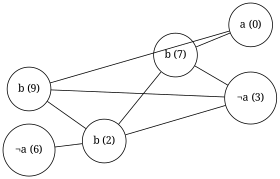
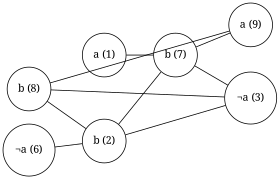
node "a (0)": label "a (0)" -> "a (9)"
node "a (1)": added
node "b (9)": label "b (9)" -> "b (8)"
